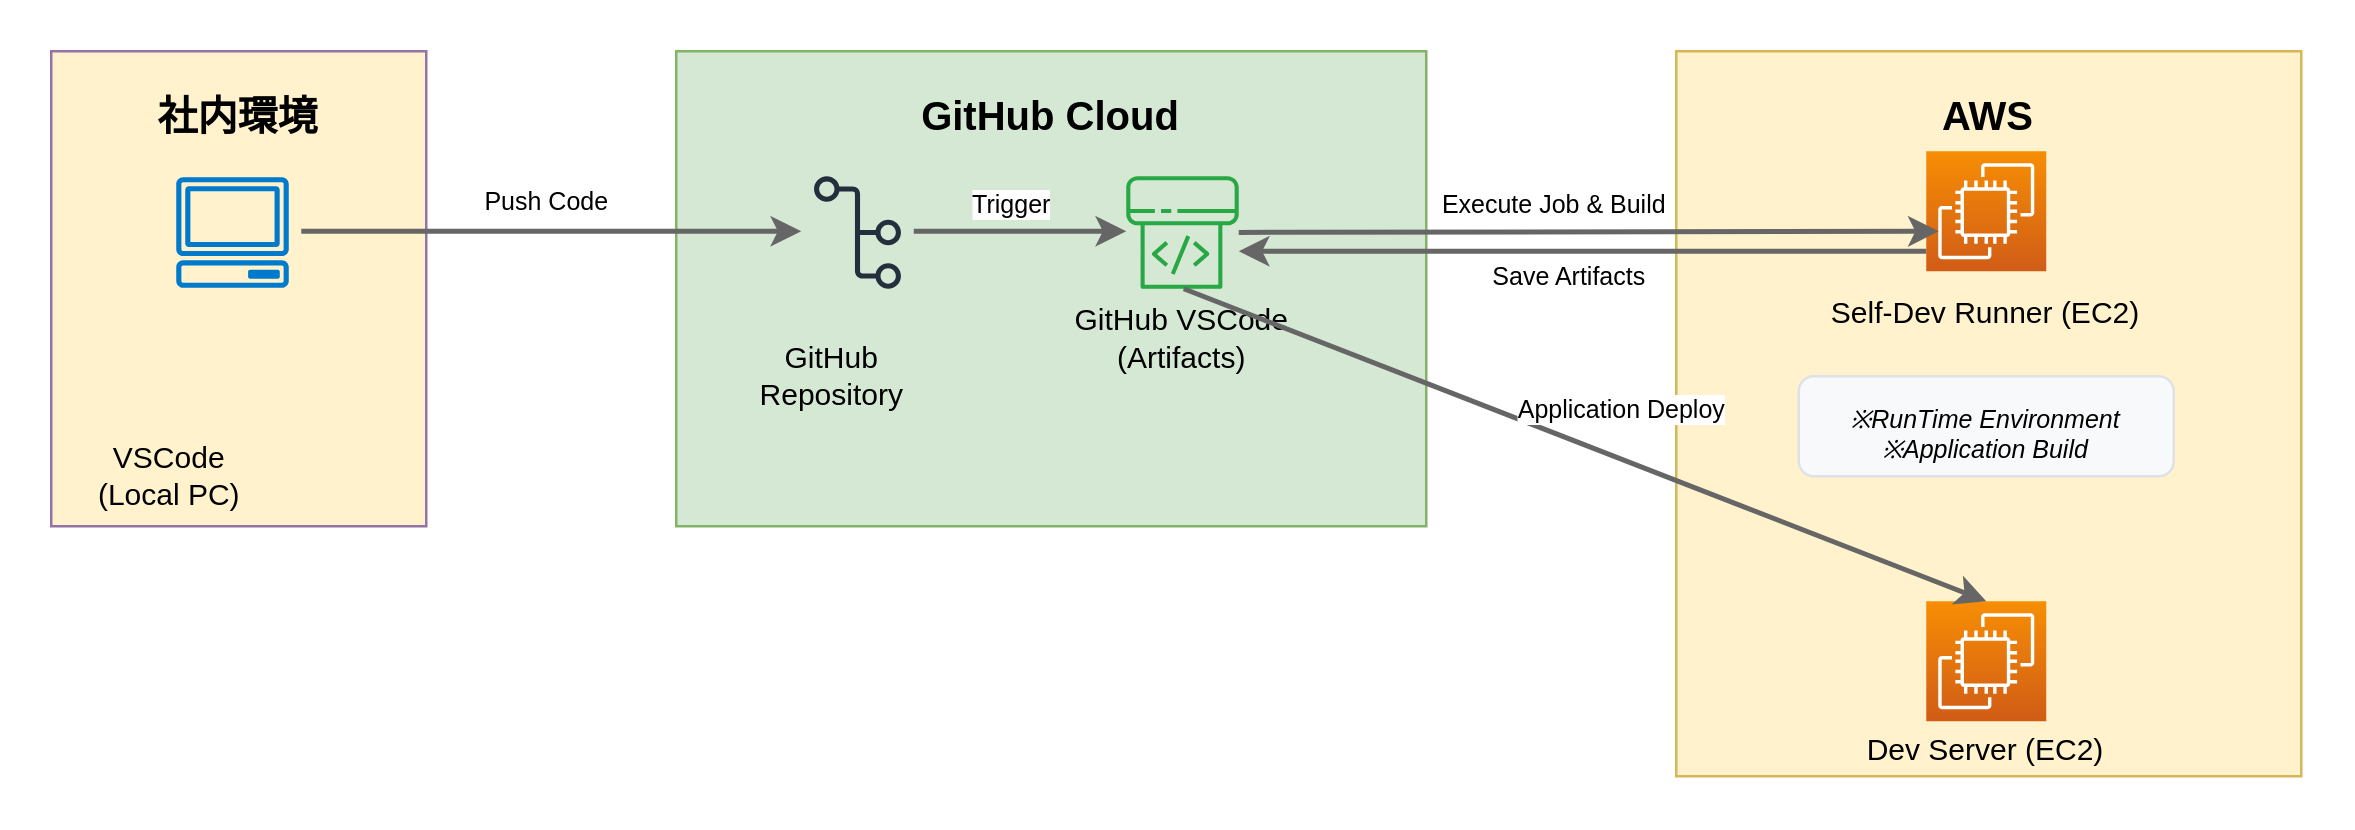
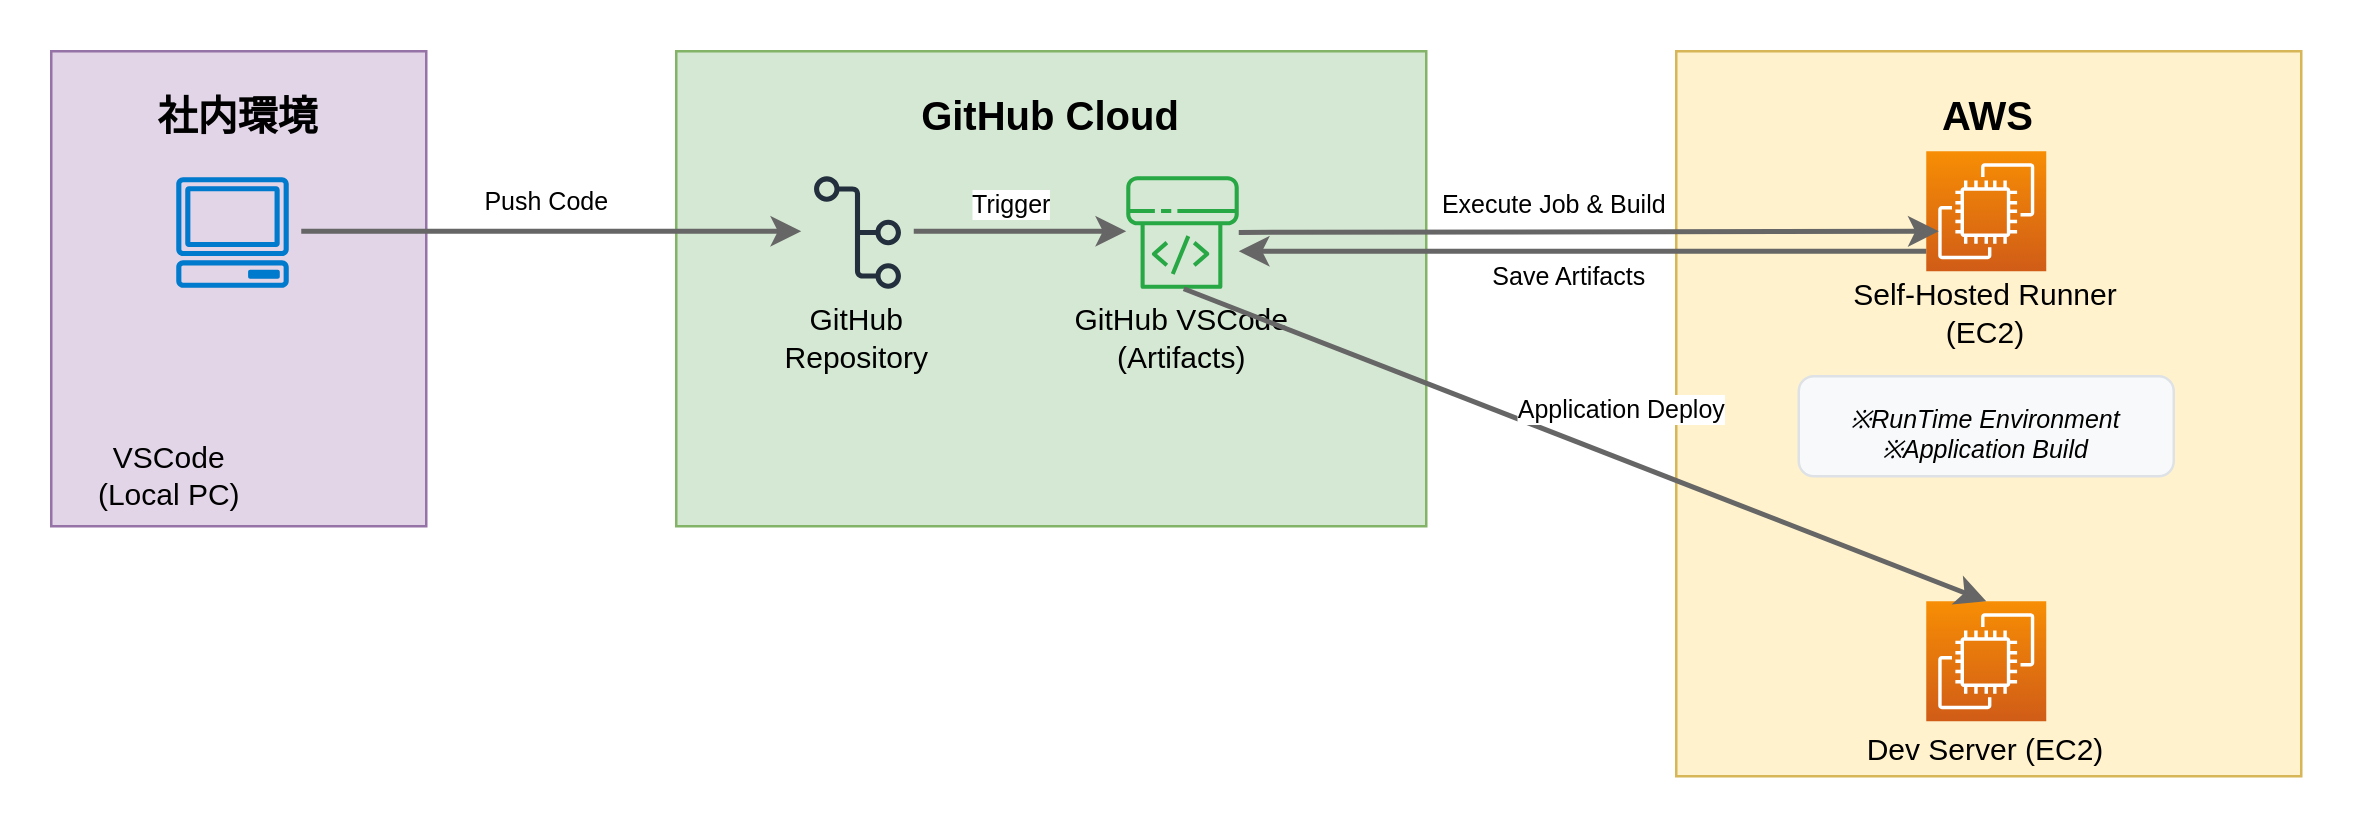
node "社内環境": fillcolor #fff2cc -> #e1d5e7
node "Self-Dev Runner (EC2)": label "Self-Dev Runner (EC2)" -> "Self-Hosted Runner (EC2)"
node "GitHub Repository": moved (833, 376) -> (858, 339)
